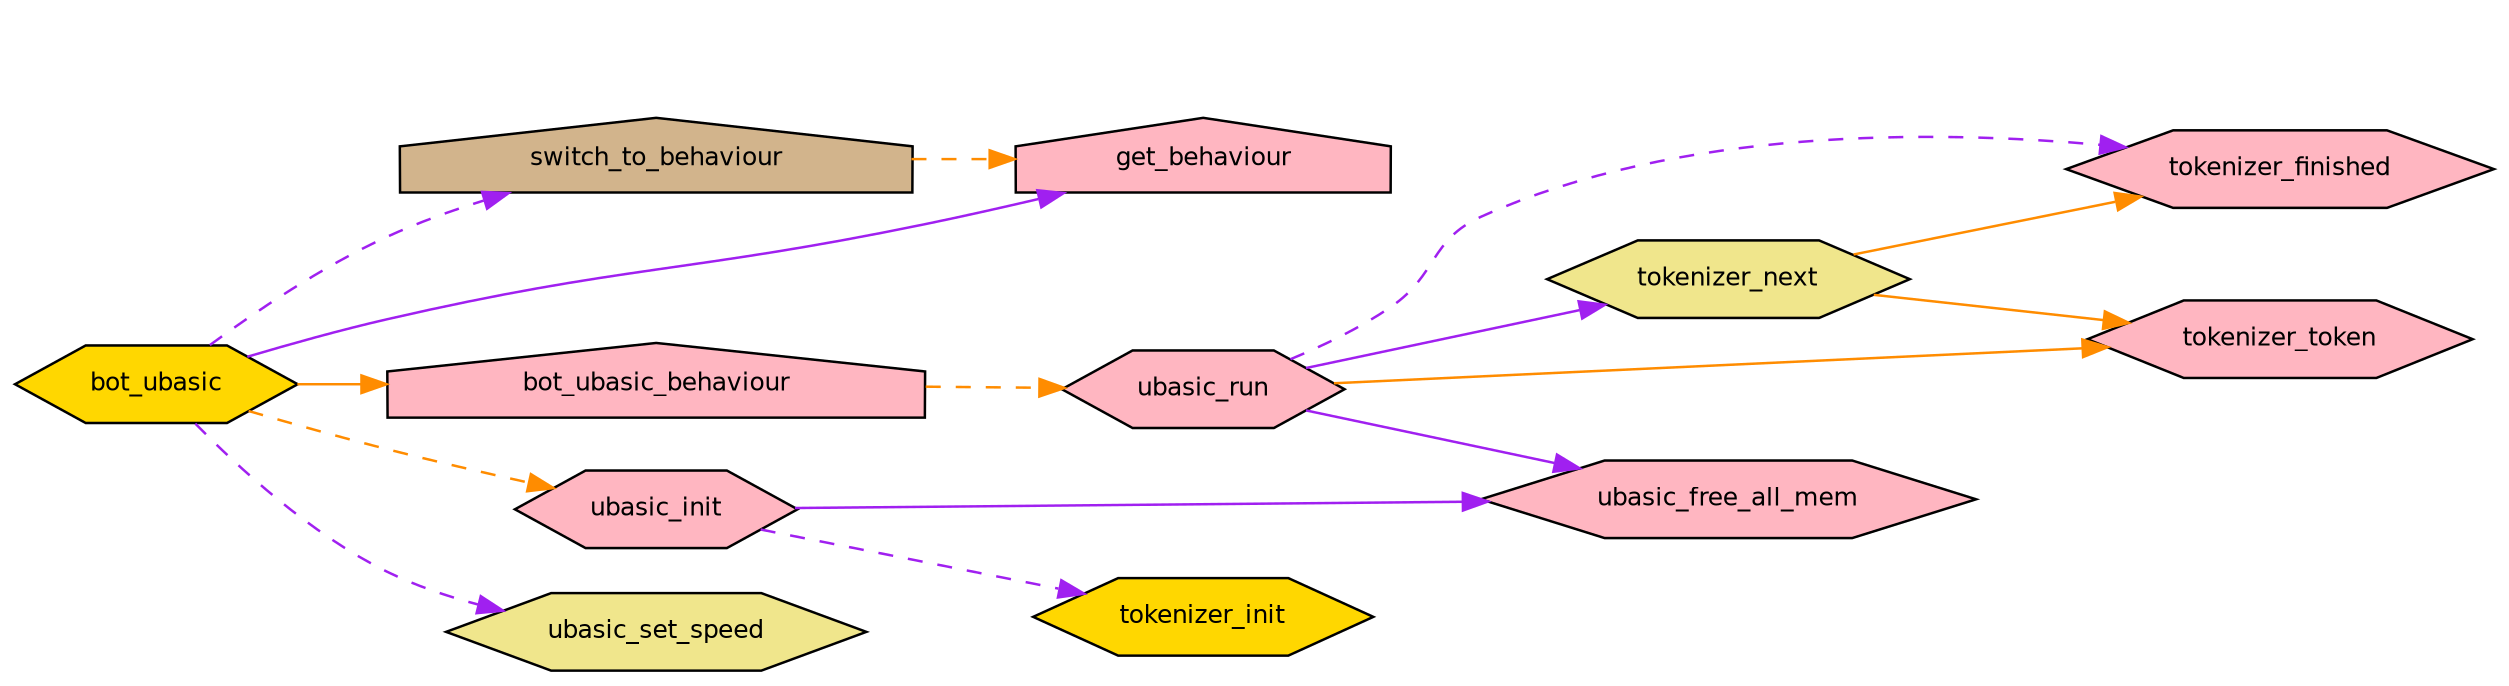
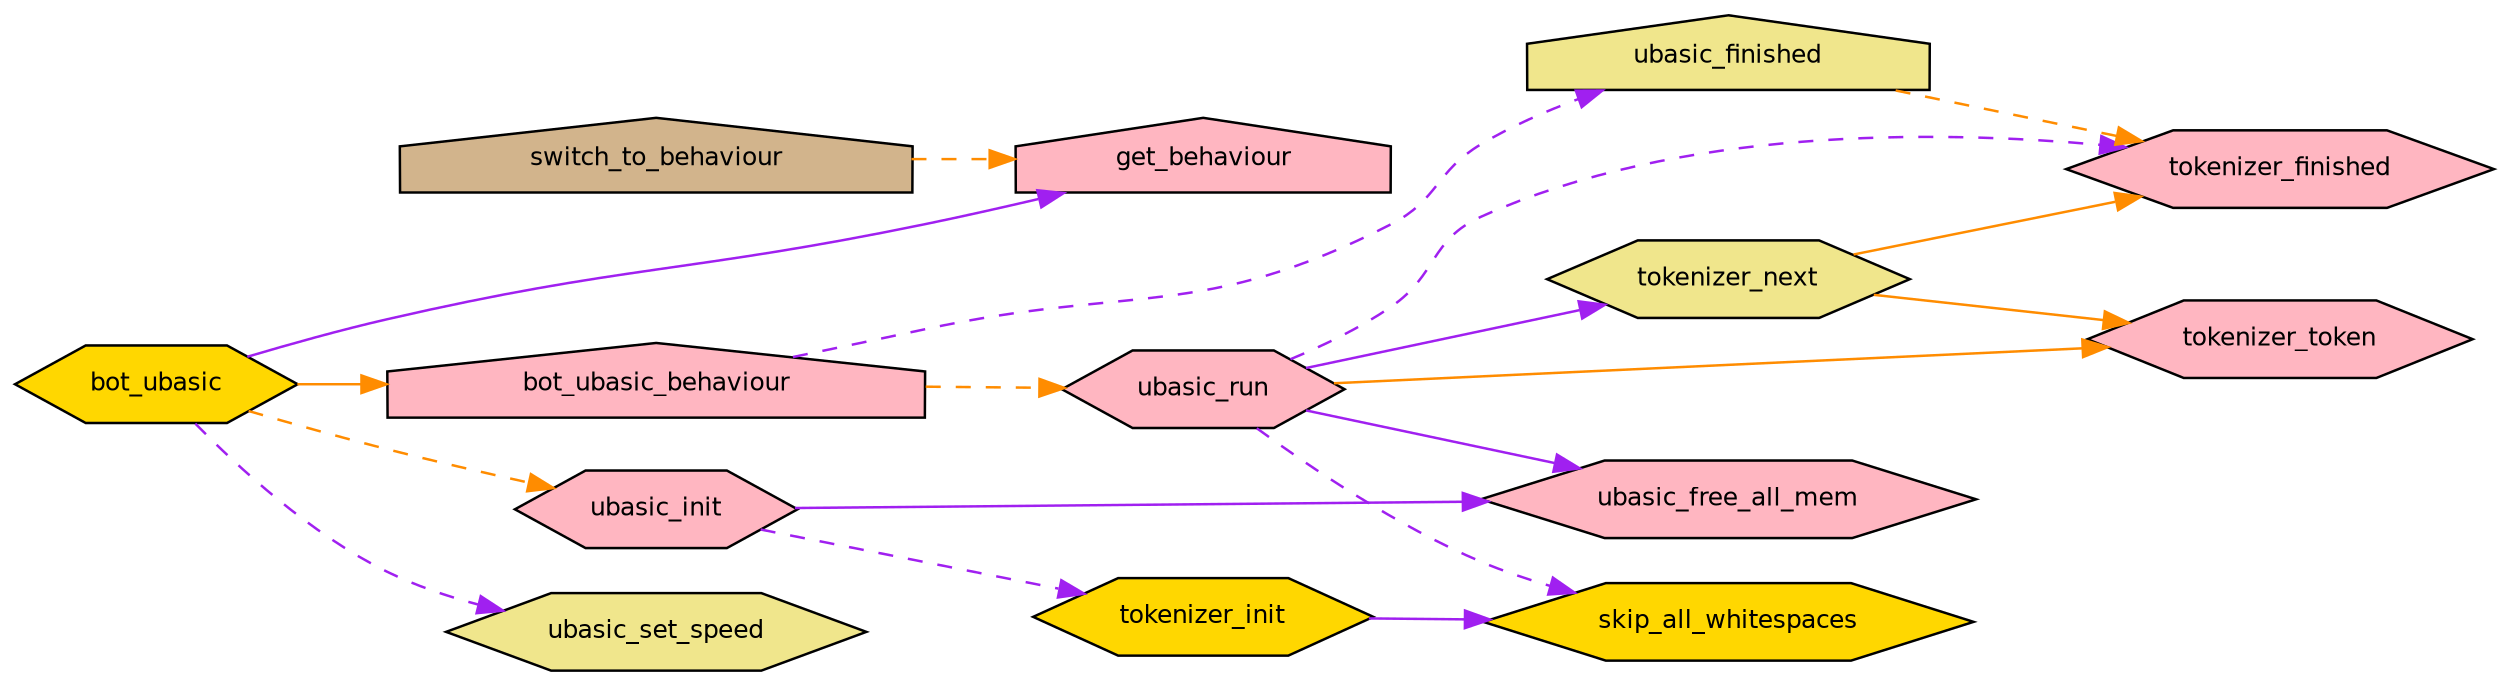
node "ubasic_finished": added
edge "bot_ubasic" -> "switch_to_behaviour": removed
node "skip_all_whitespaces": added
